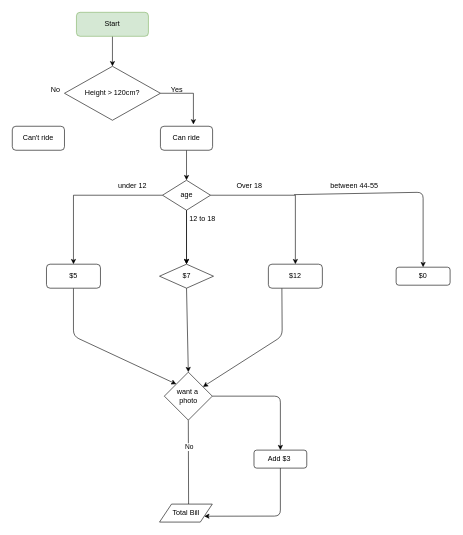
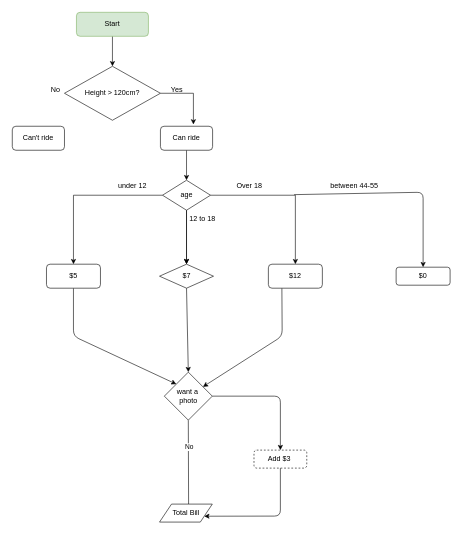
node "Add $3": style solid -> dashed
